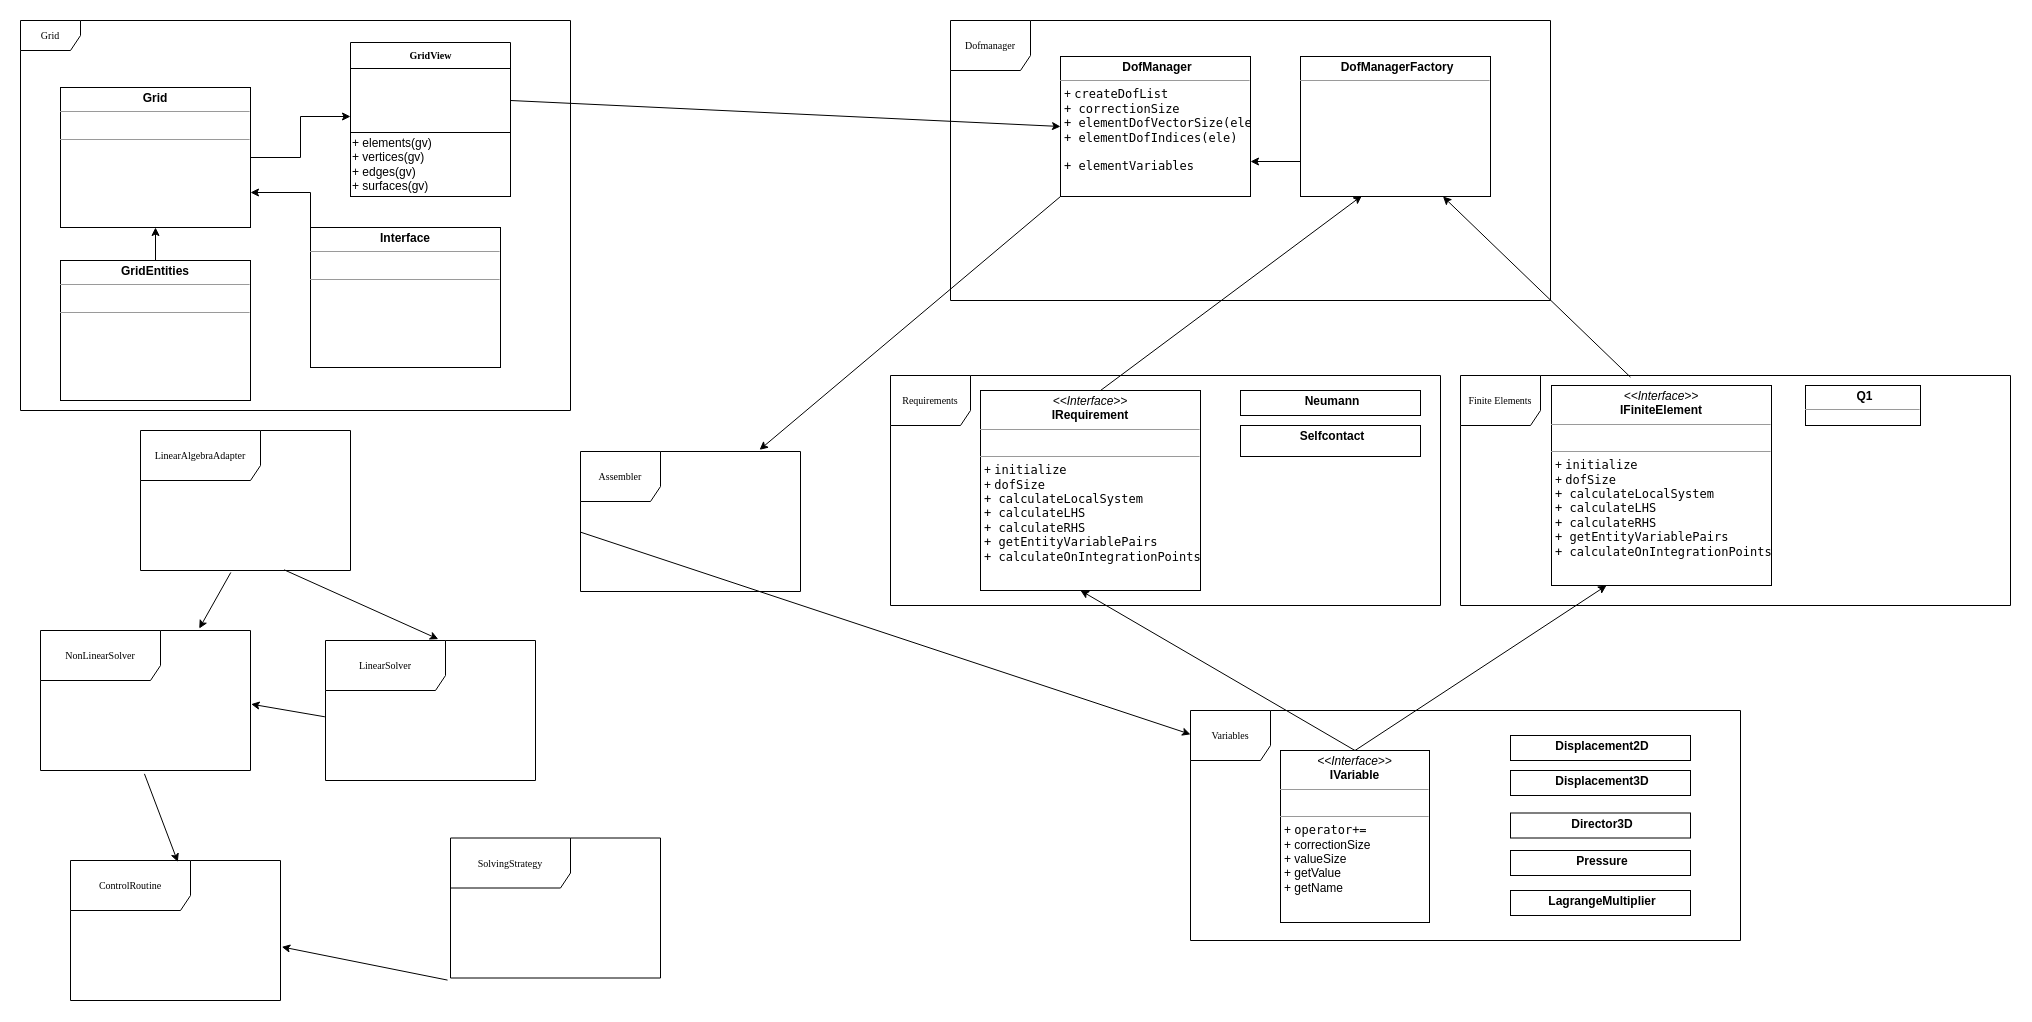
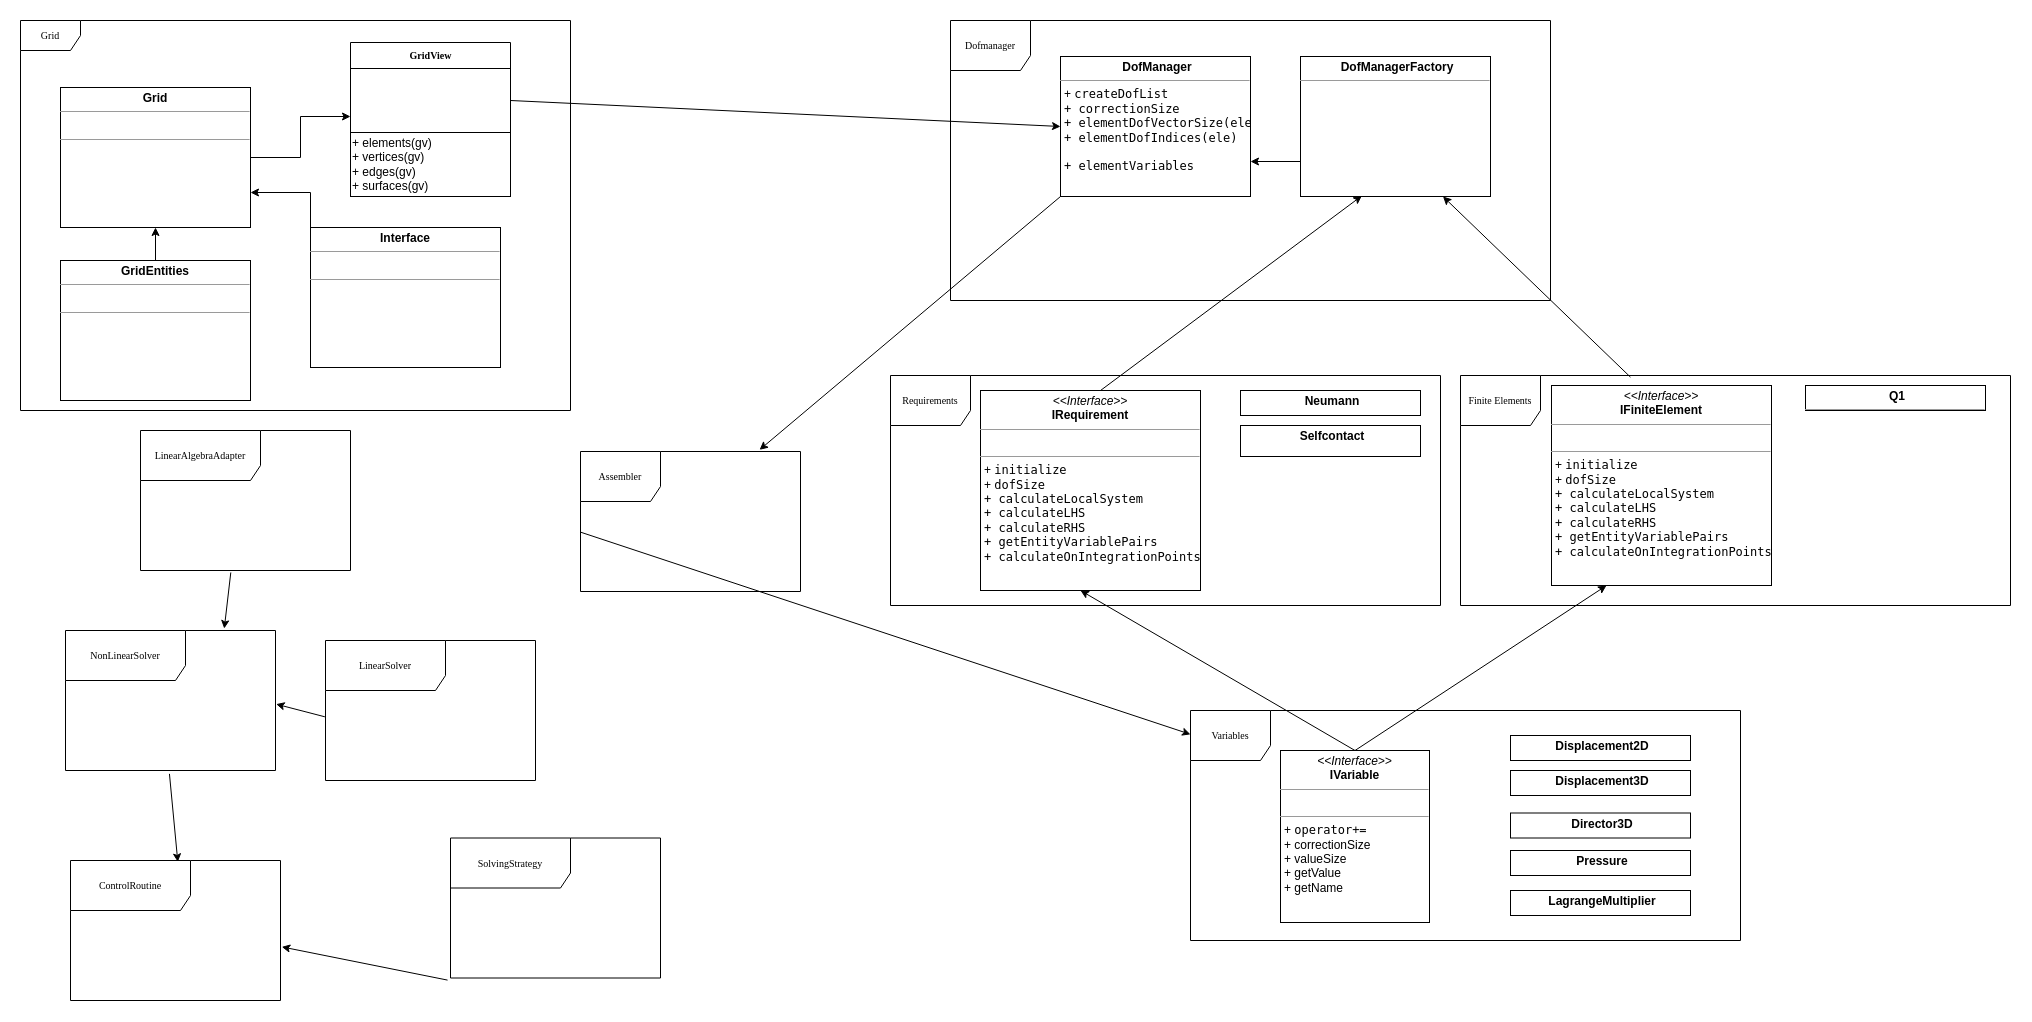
node "Q1": size 115x40 -> 180x25
edge "LinearAlgebraAdapter" -> "LinearSolver": removed
node "NonLinearSolver": moved (146, 701) -> (171, 701)
